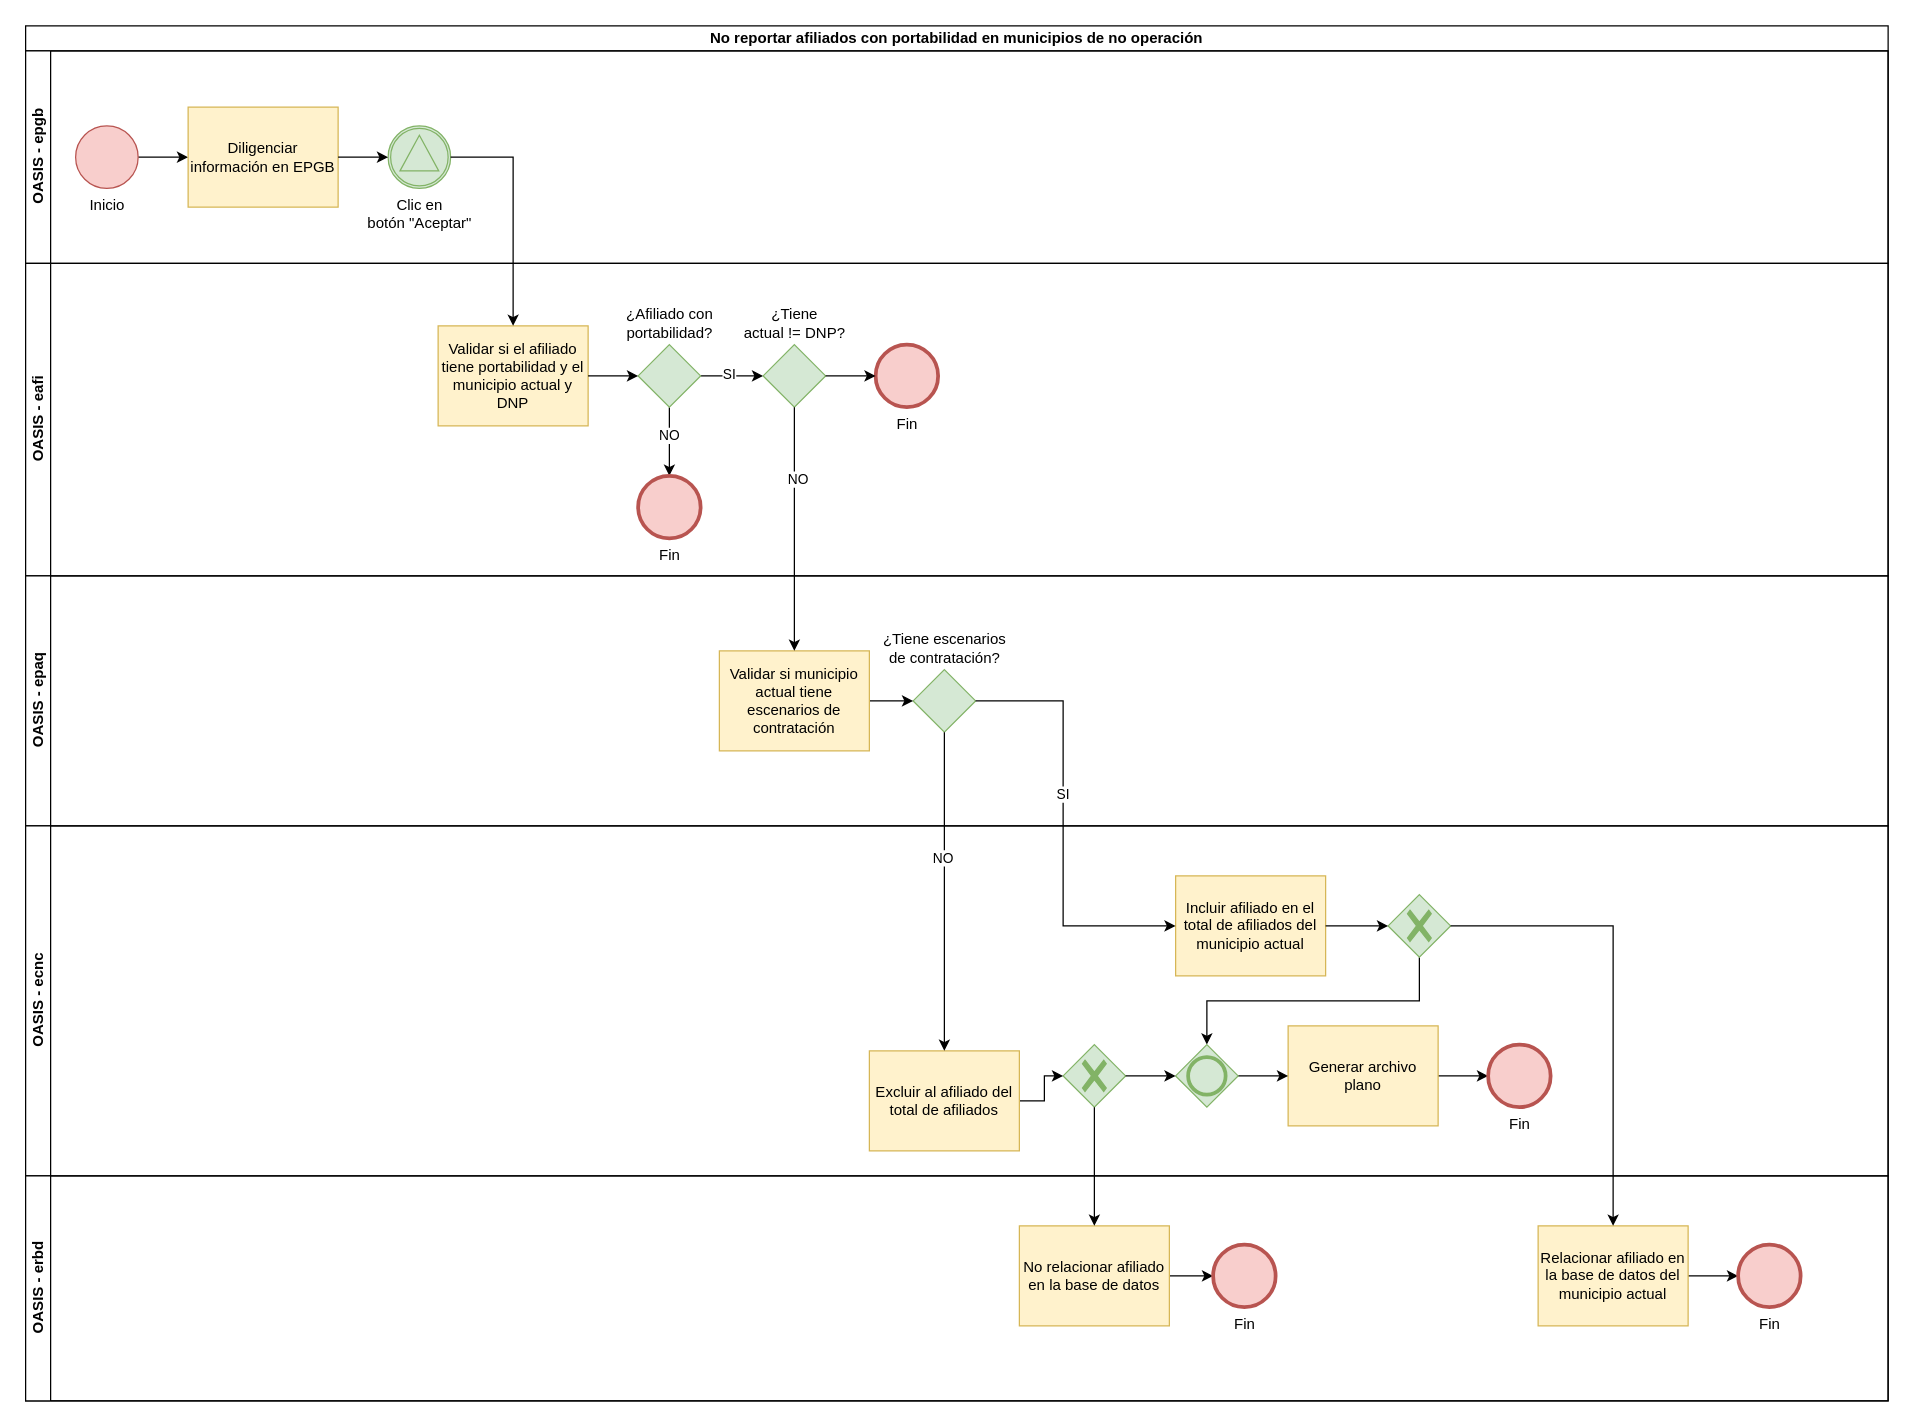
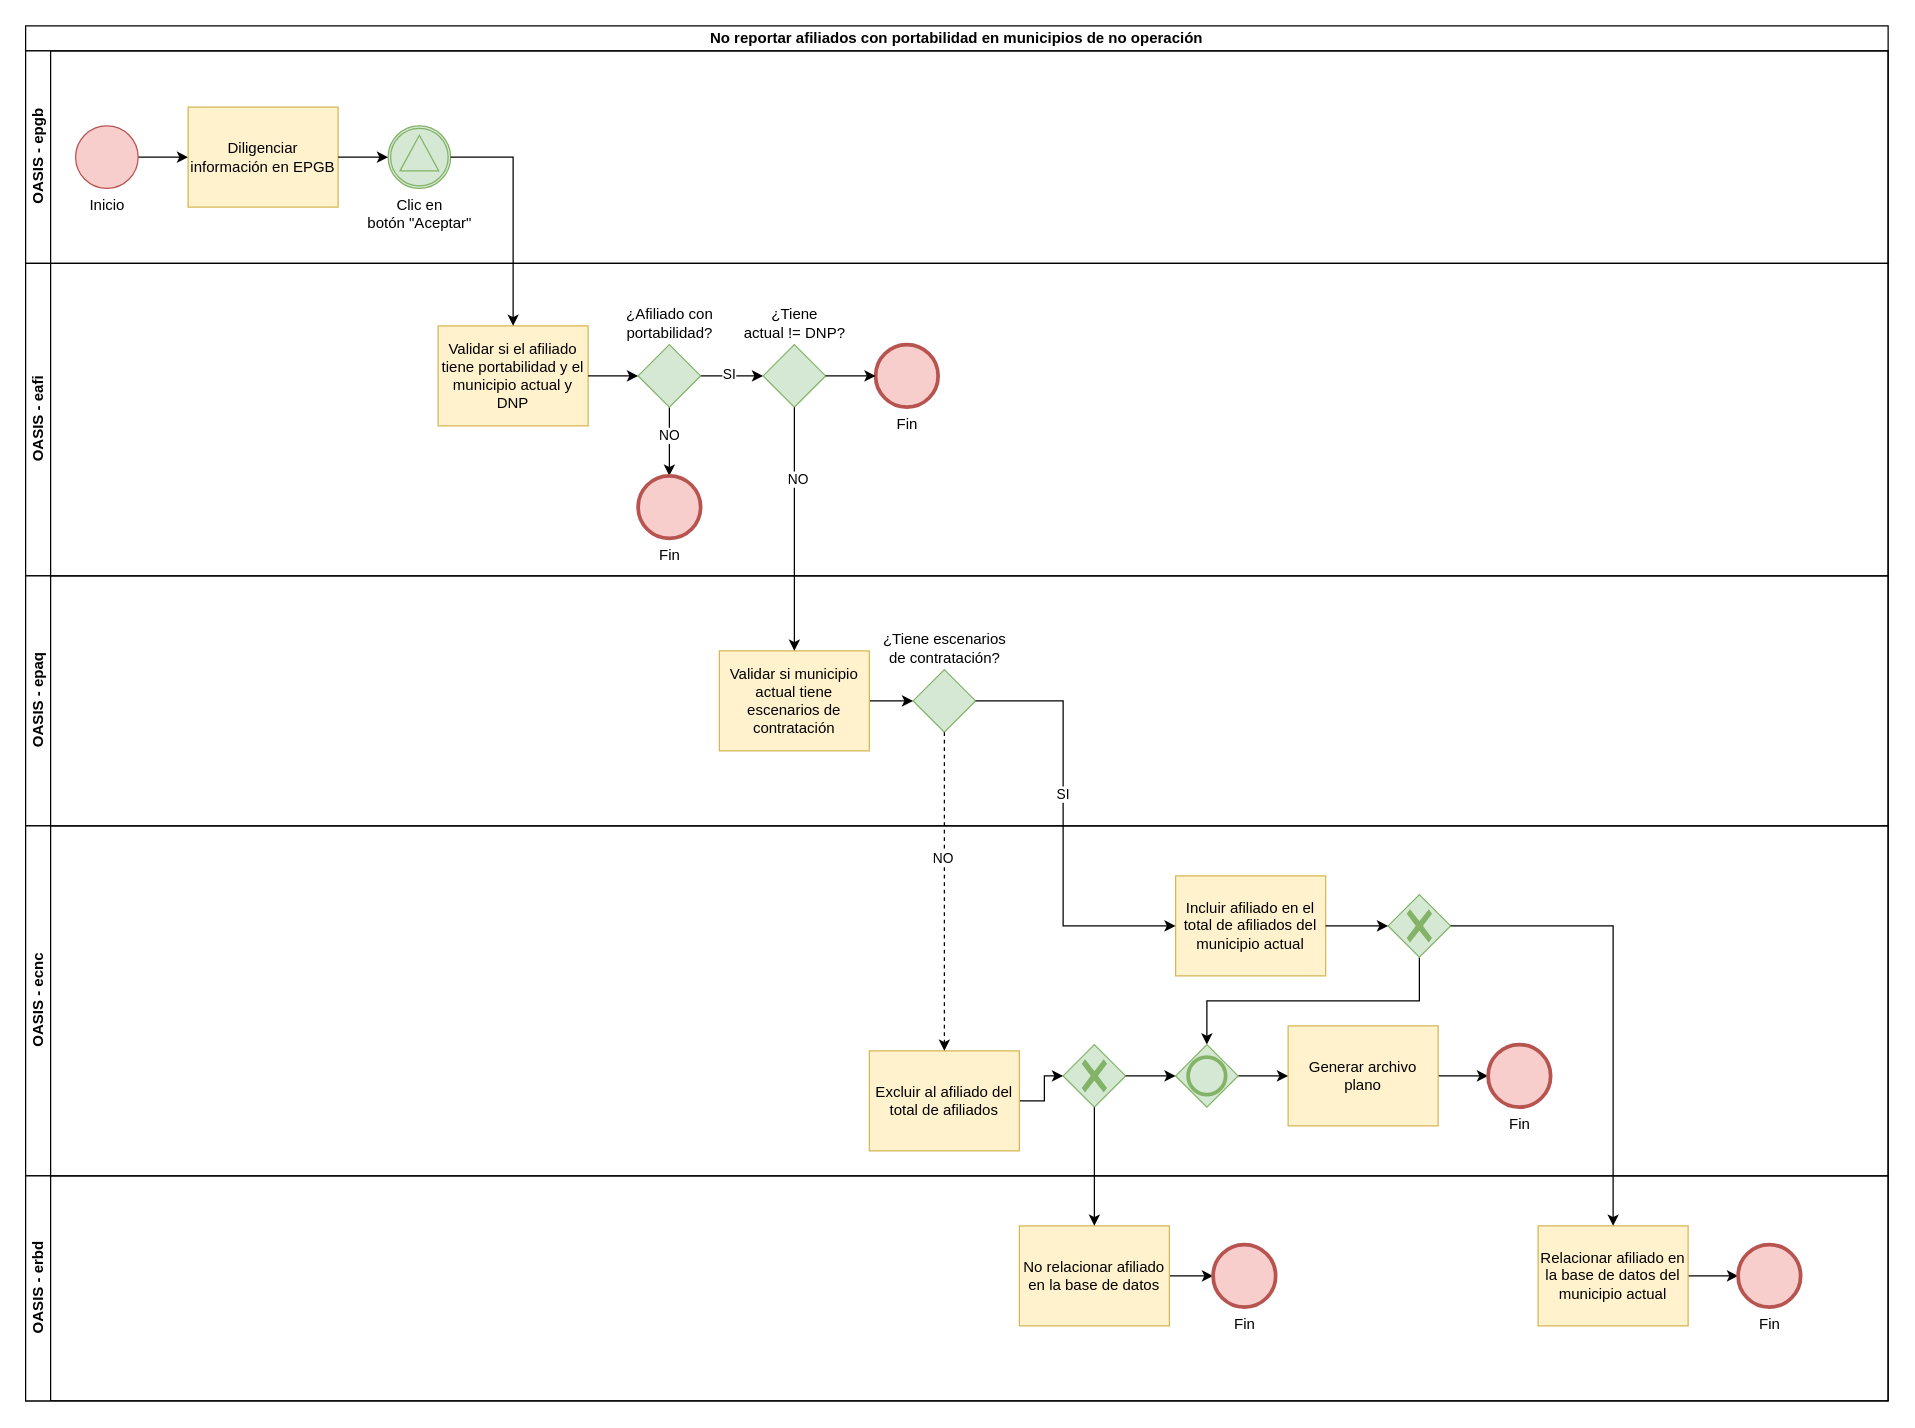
edge "¿Tiene escenarios de contratación?" -> "Excluir al afiliado del total de afiliados": style solid -> dashed
